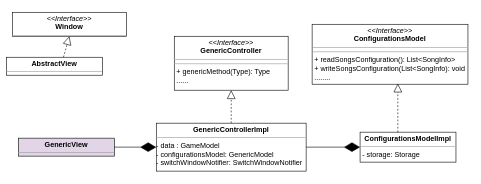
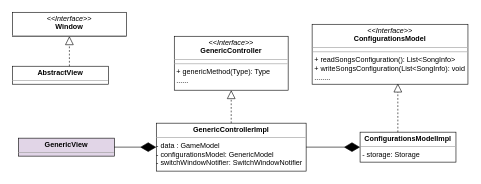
node "AbstractView + field: Type + method(): Type": moved (54, 66) -> (60, 75)
